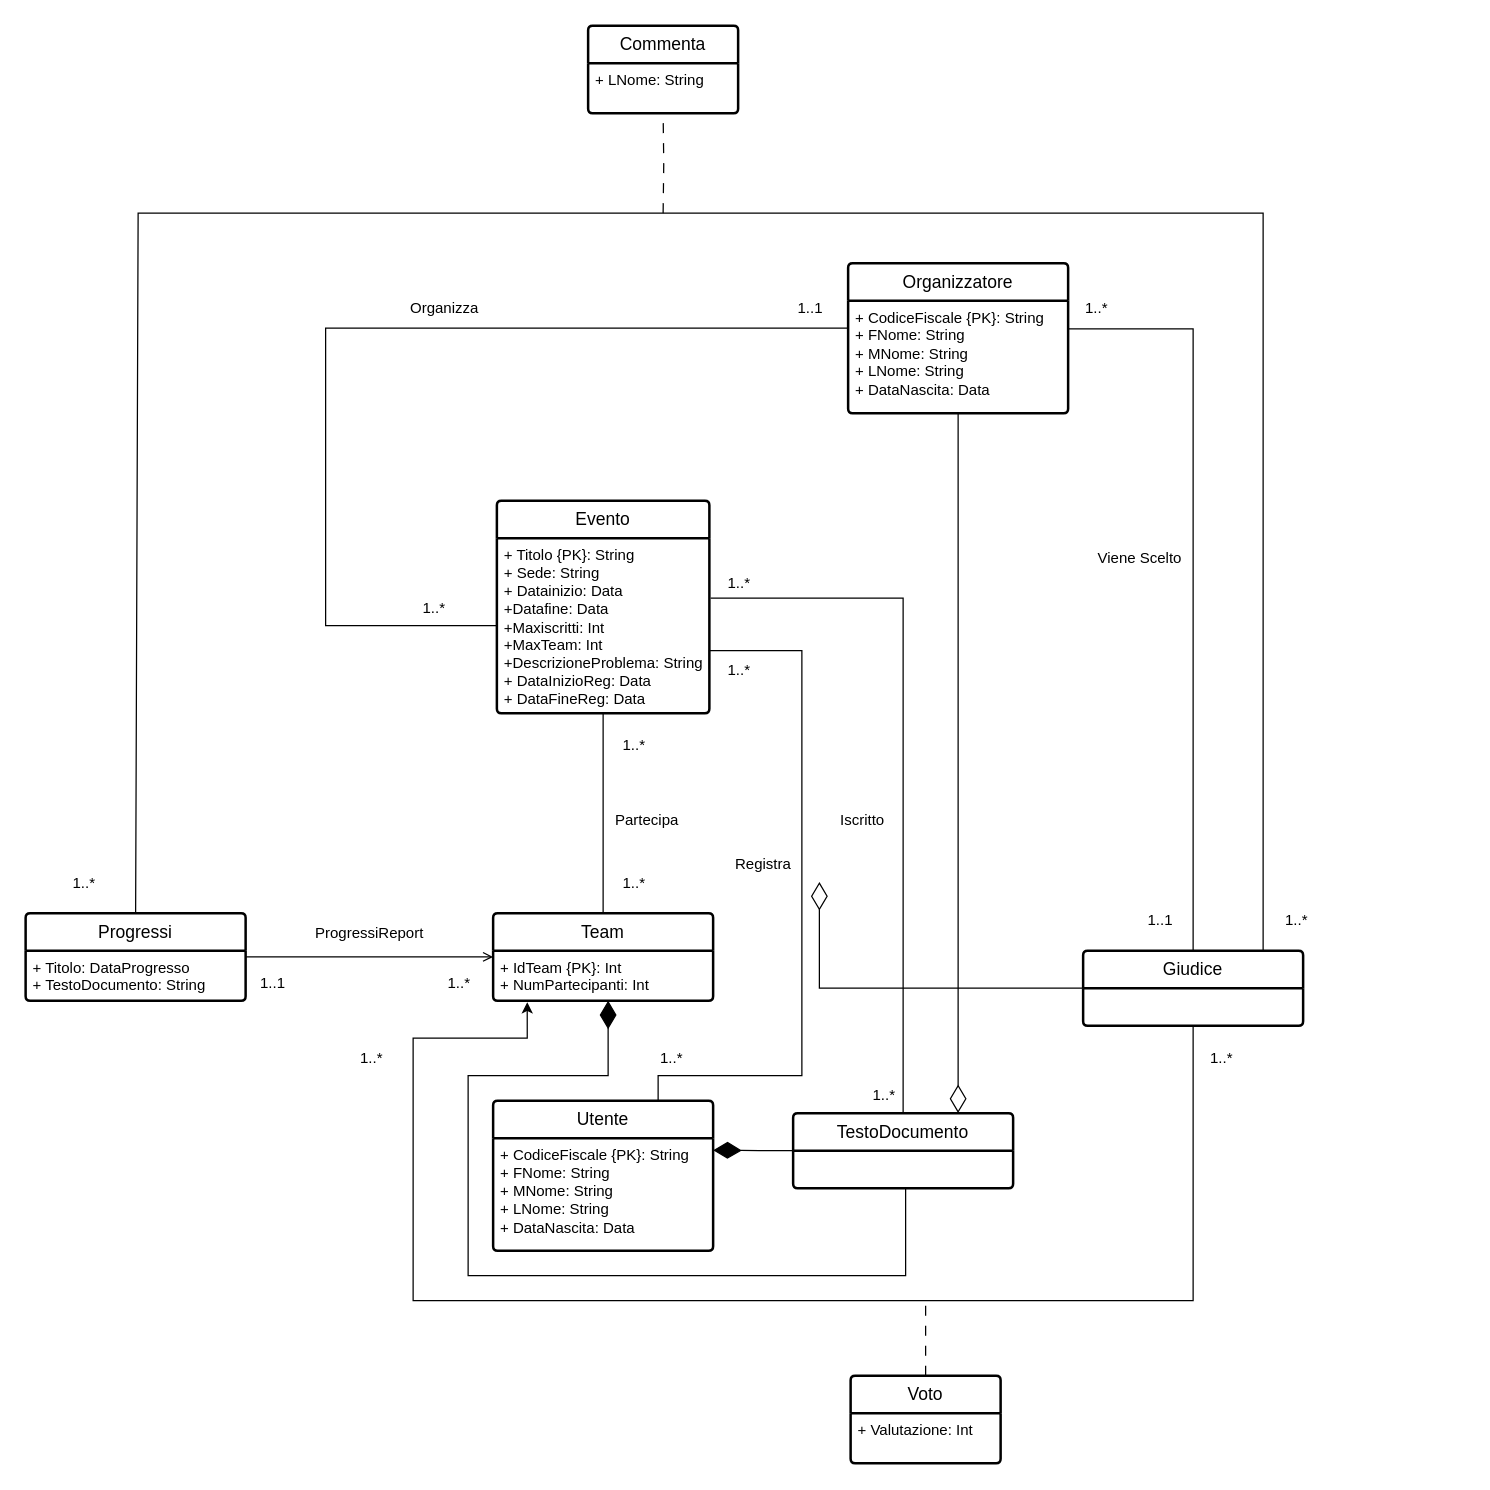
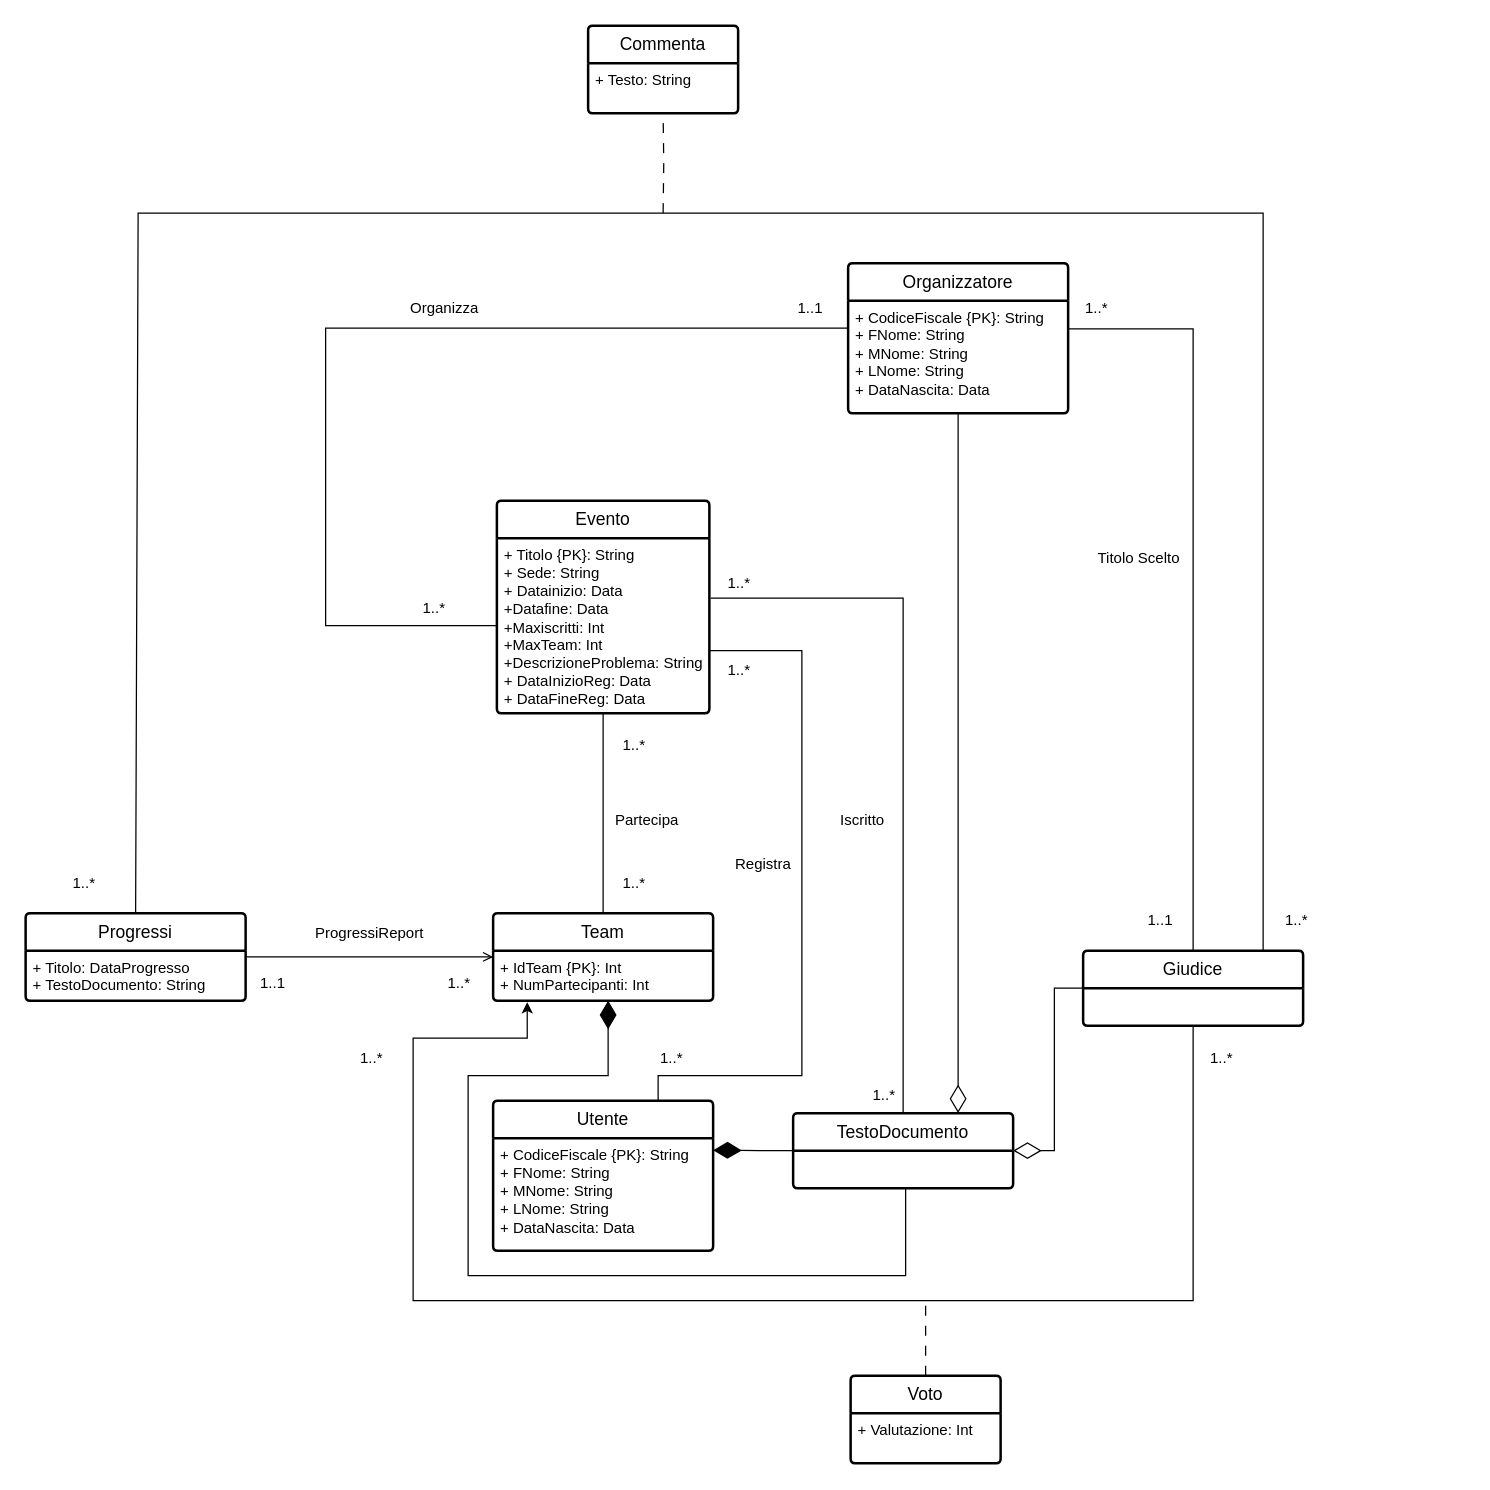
node "+ LNome: String": label "+ LNome: String" -> "+ Testo: String"
node "Viene Scelto": label "Viene Scelto" -> "Titolo Scelto"
edge "Giudice" -> "Registra": now "Giudice" -> "TestoDocumento"
